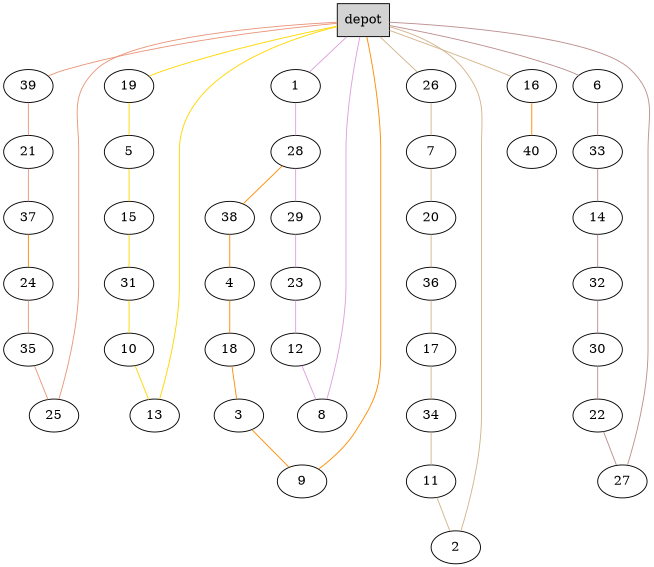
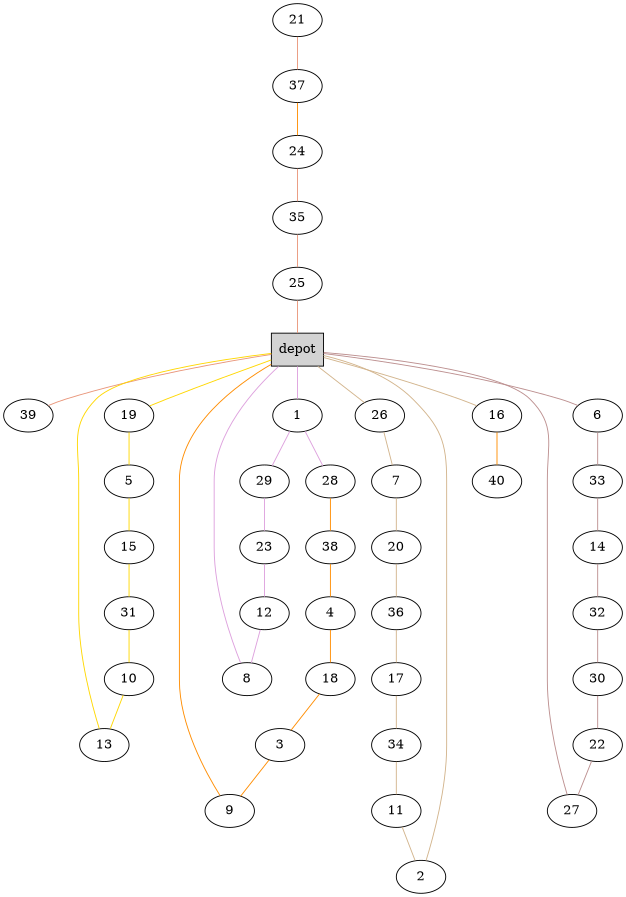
edge "39" -- "21": removed
edge "28" -- "29": now "1" -- "29"
